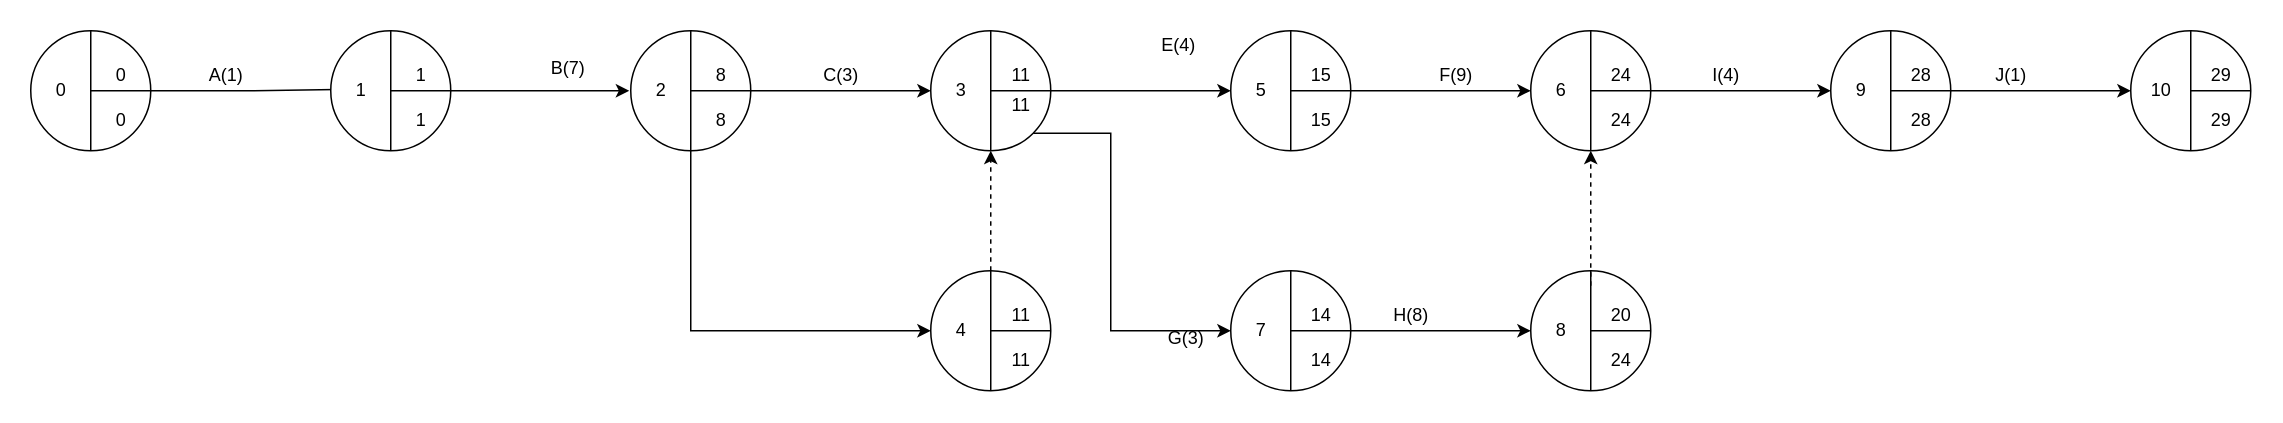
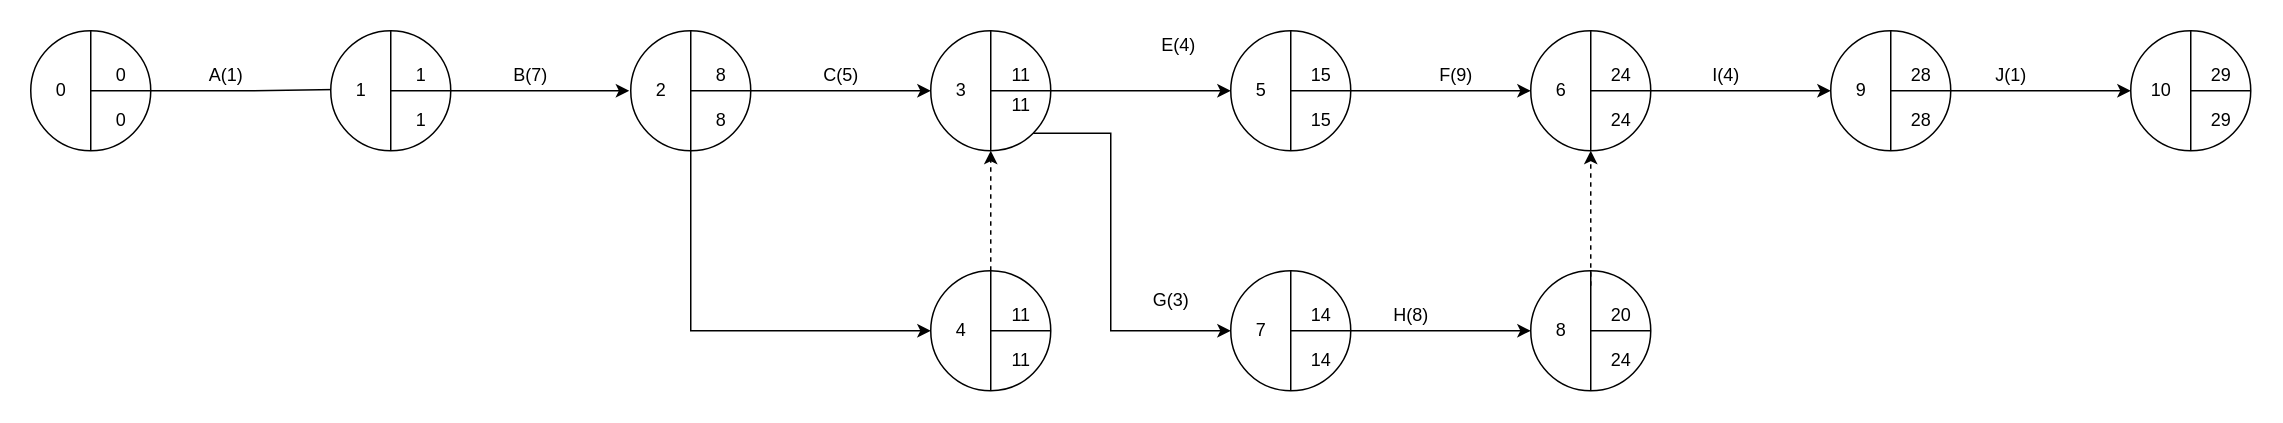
node "B(7)": moved (568, 68) -> (530, 76)
node "C(3)": label "C(3)" -> "C(5)"
node "G(3)": moved (1186, 338) -> (1171, 301)
